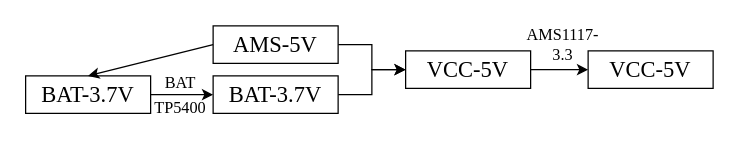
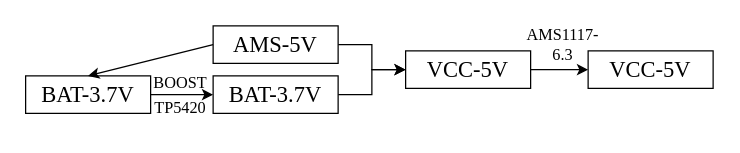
node "AMS1117-3.3": label "AMS1117-3.3" -> "AMS1117-6.3"
node "BAT": label "BAT" -> "BOOST"
node "TP5400": label "TP5400" -> "TP5420"
